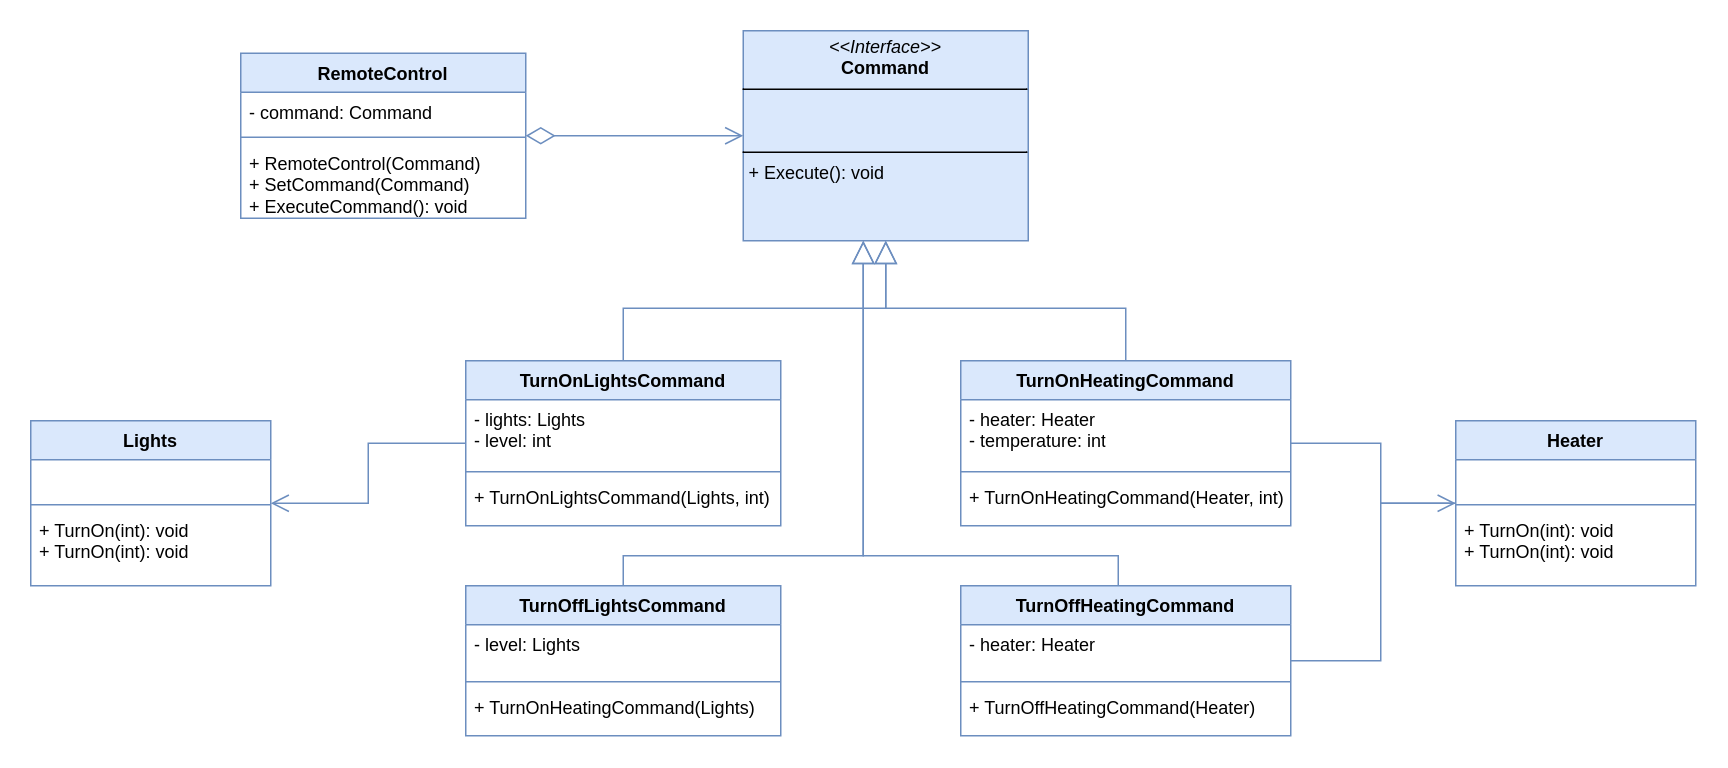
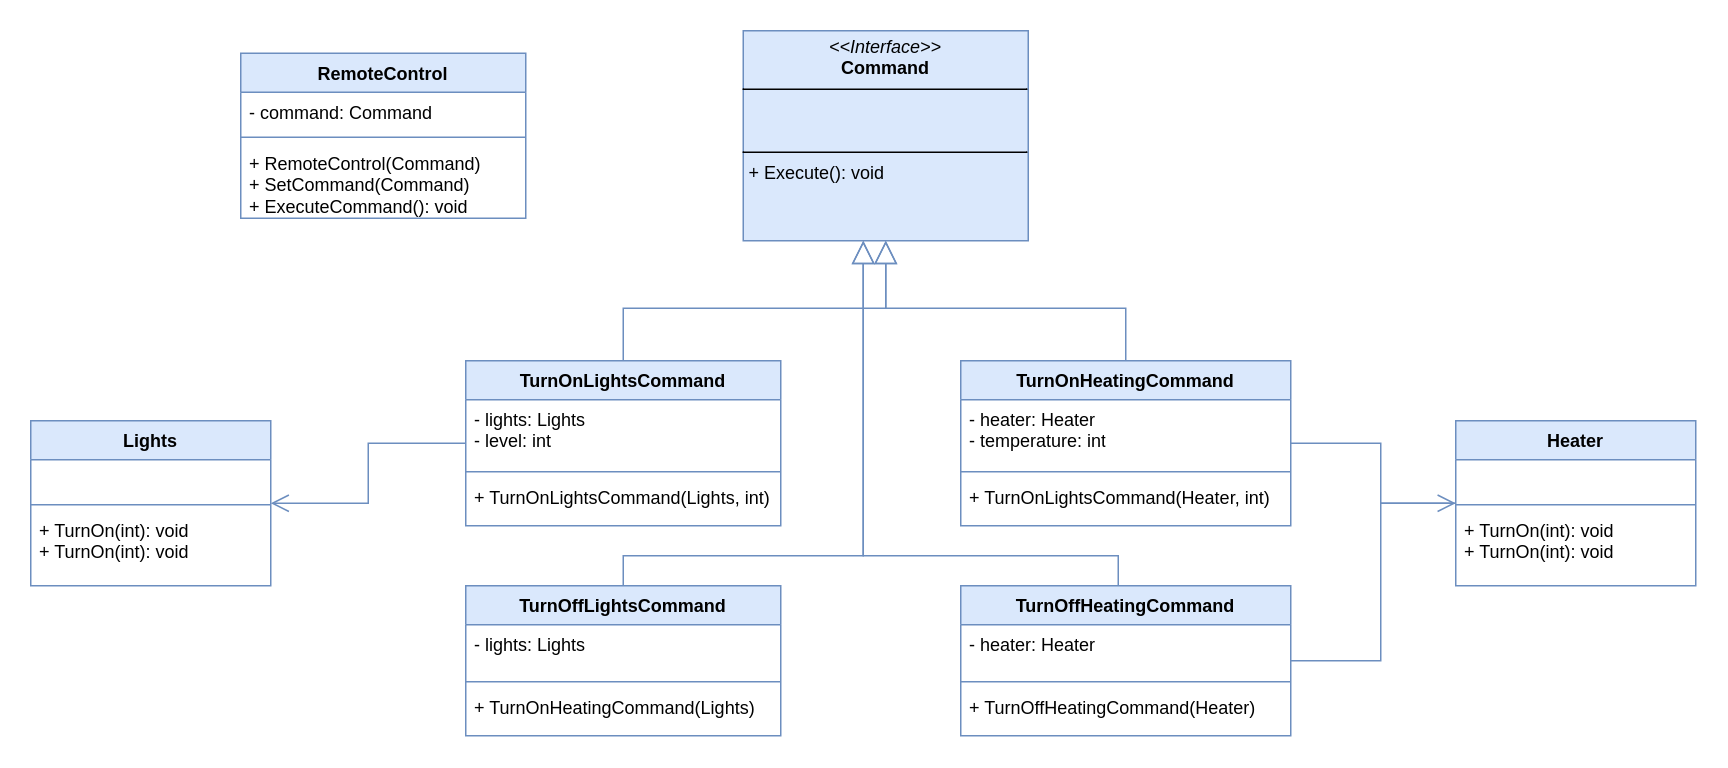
edge "RemoteControl" -- "<<Interface>> Command + Execute(): void": removed
node "+ TurnOnHeatingCommand(Heater, int)": label "+ TurnOnHeatingCommand(Heater, int)" -> "+ TurnOnLightsCommand(Heater, int)"
node "- level: Lights": label "- level: Lights" -> "- lights: Lights"
